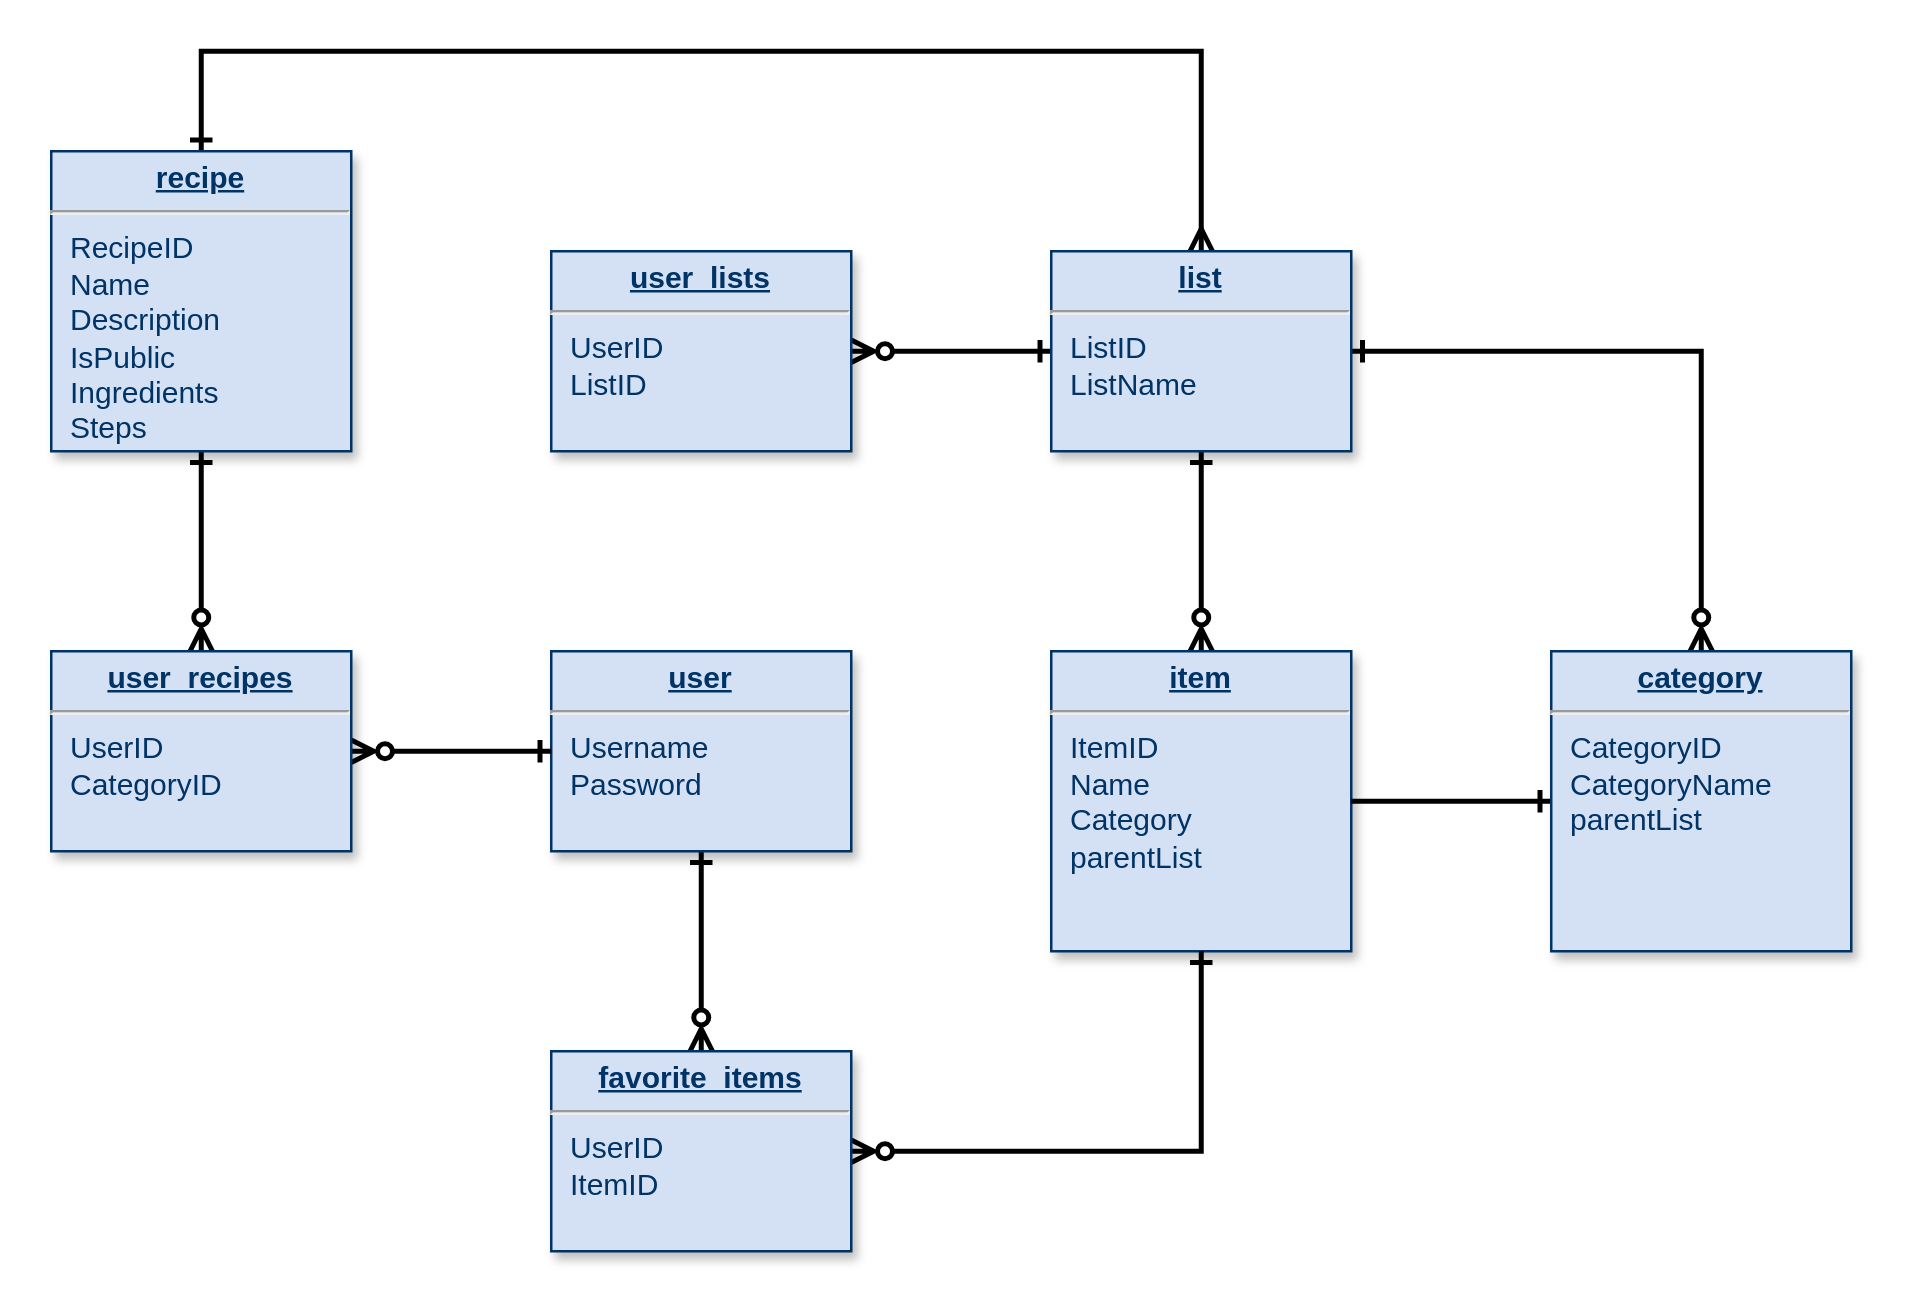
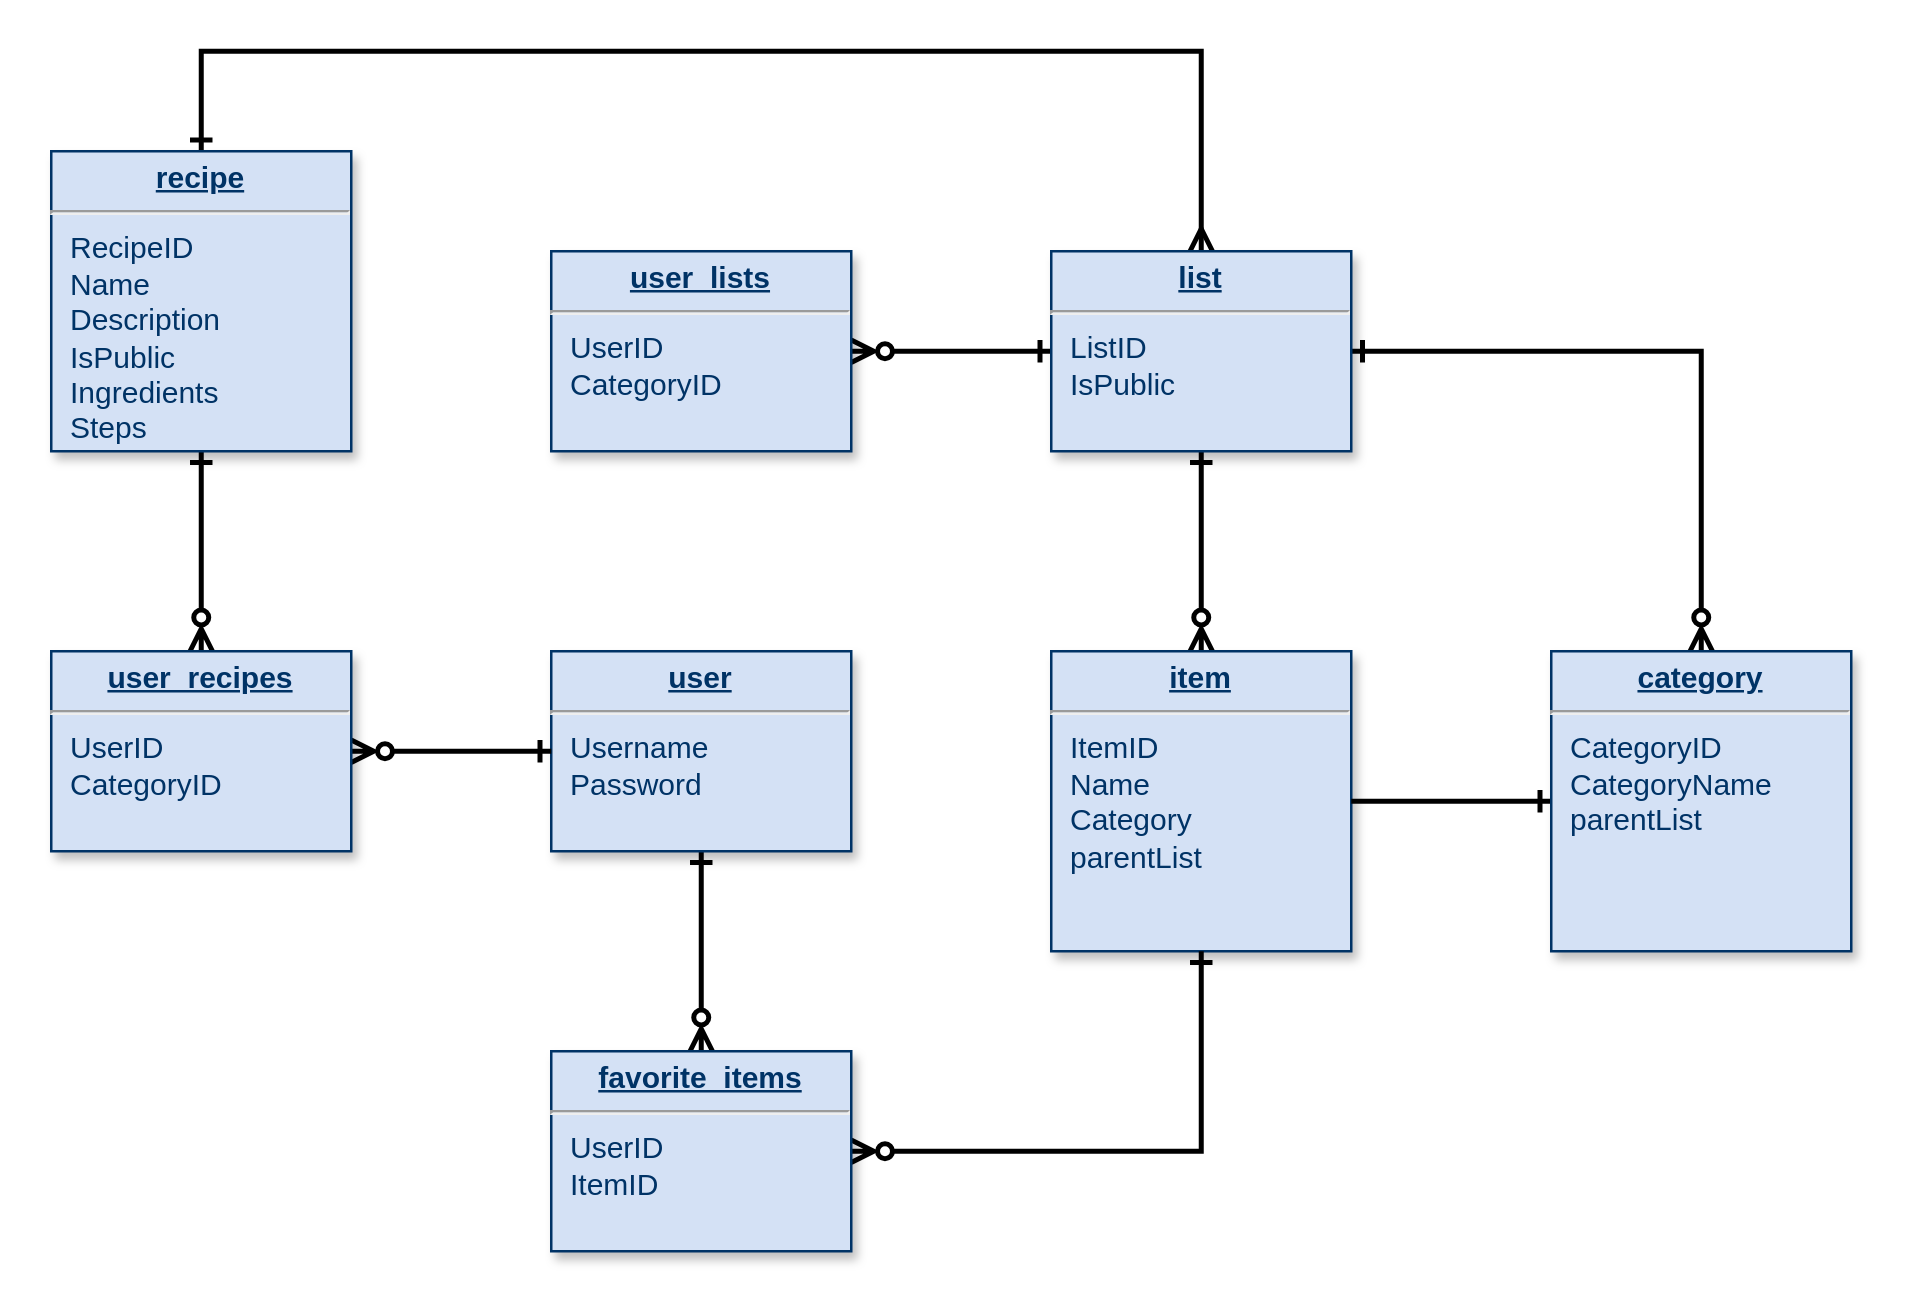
node "user_lists UserID ListID": label "user_lists UserID ListID" -> "user_lists UserID CategoryID"
node "list ListID ListName": label "list ListID ListName" -> "list ListID IsPublic"
